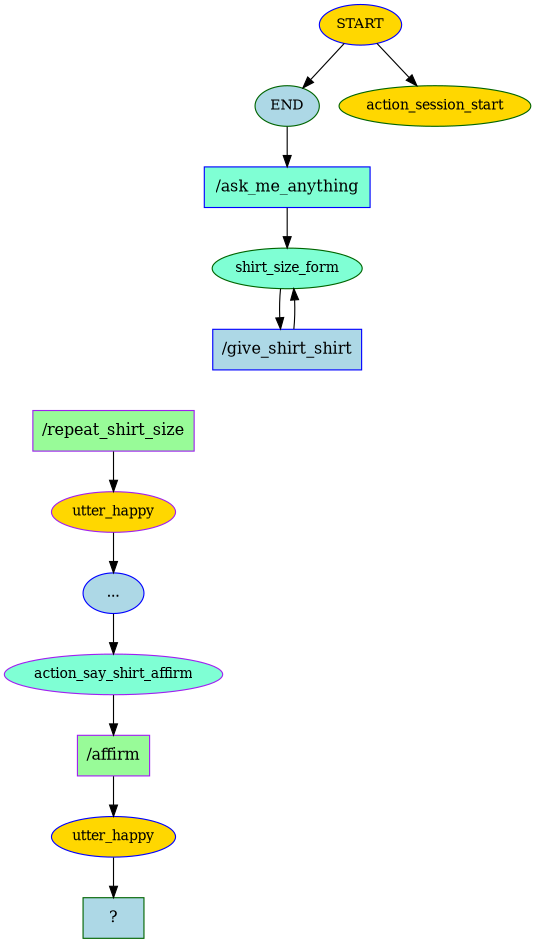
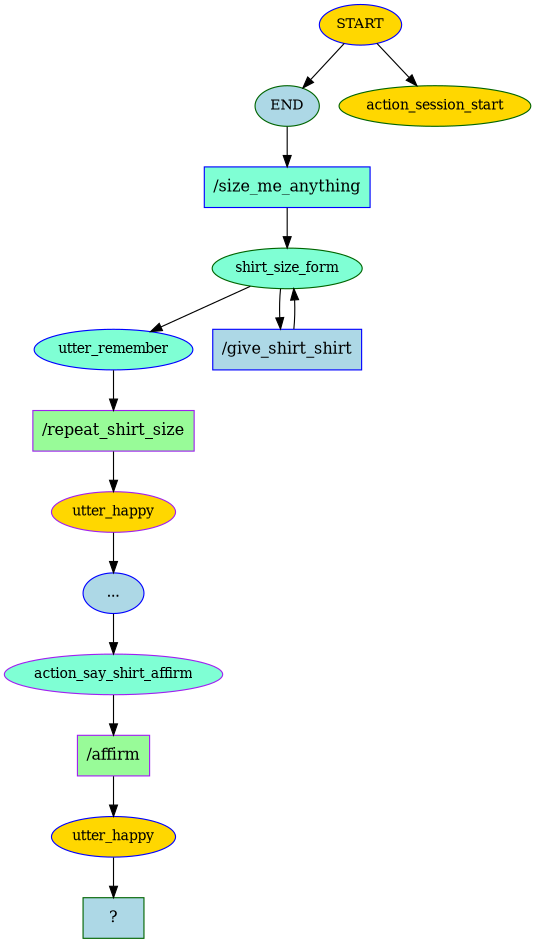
node "/ask_me_anything": label "/ask_me_anything" -> "/size_me_anything"
node "utter_remember": added
